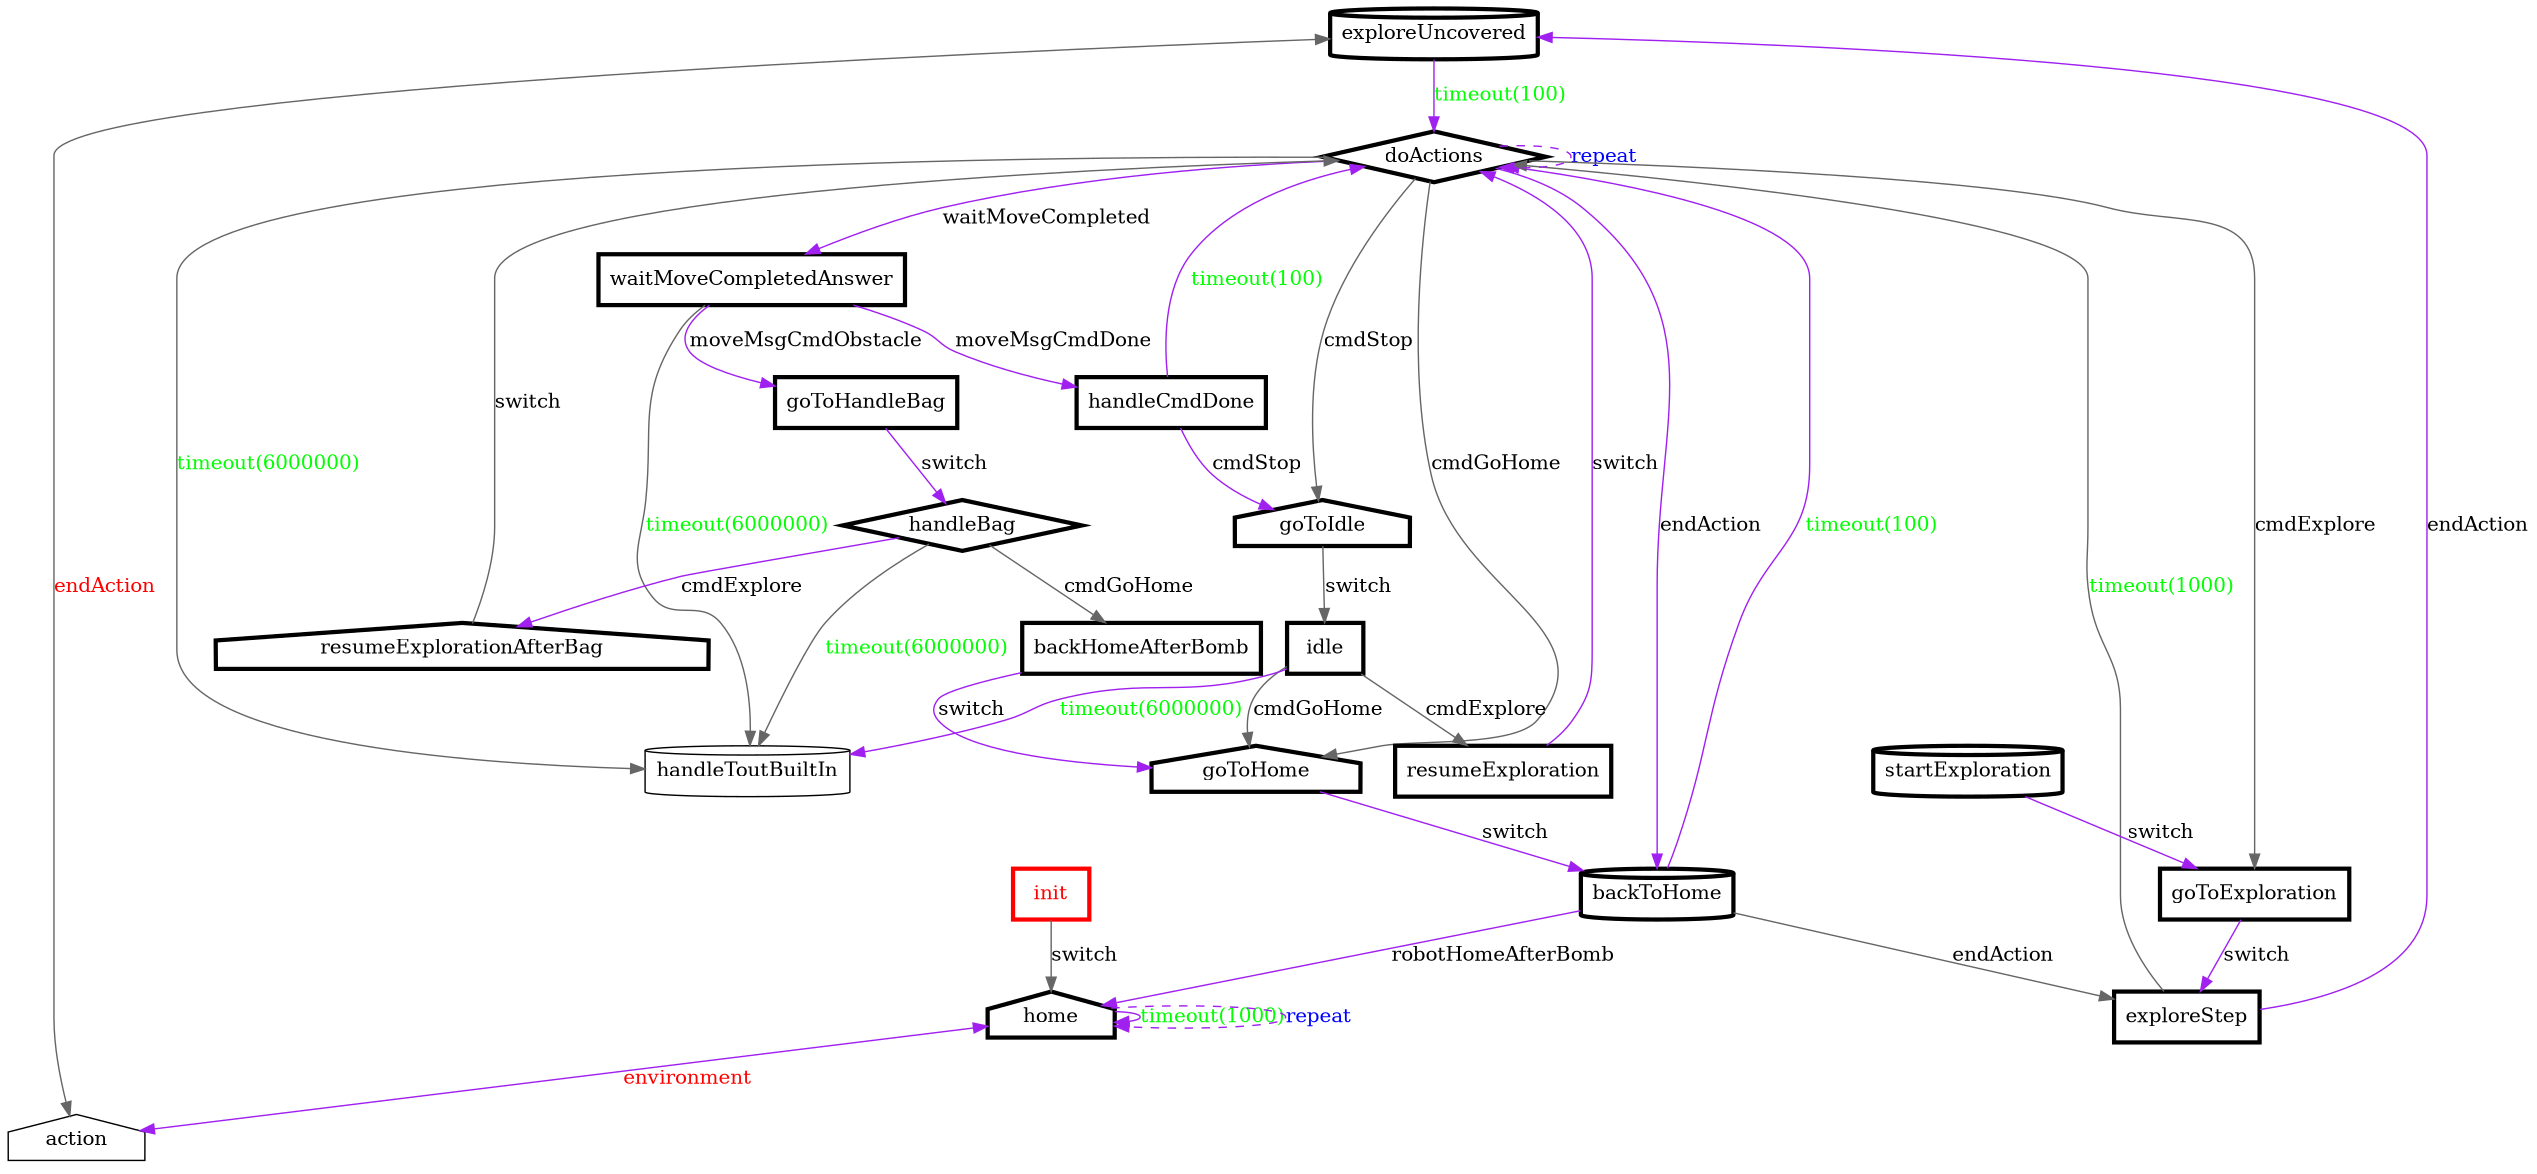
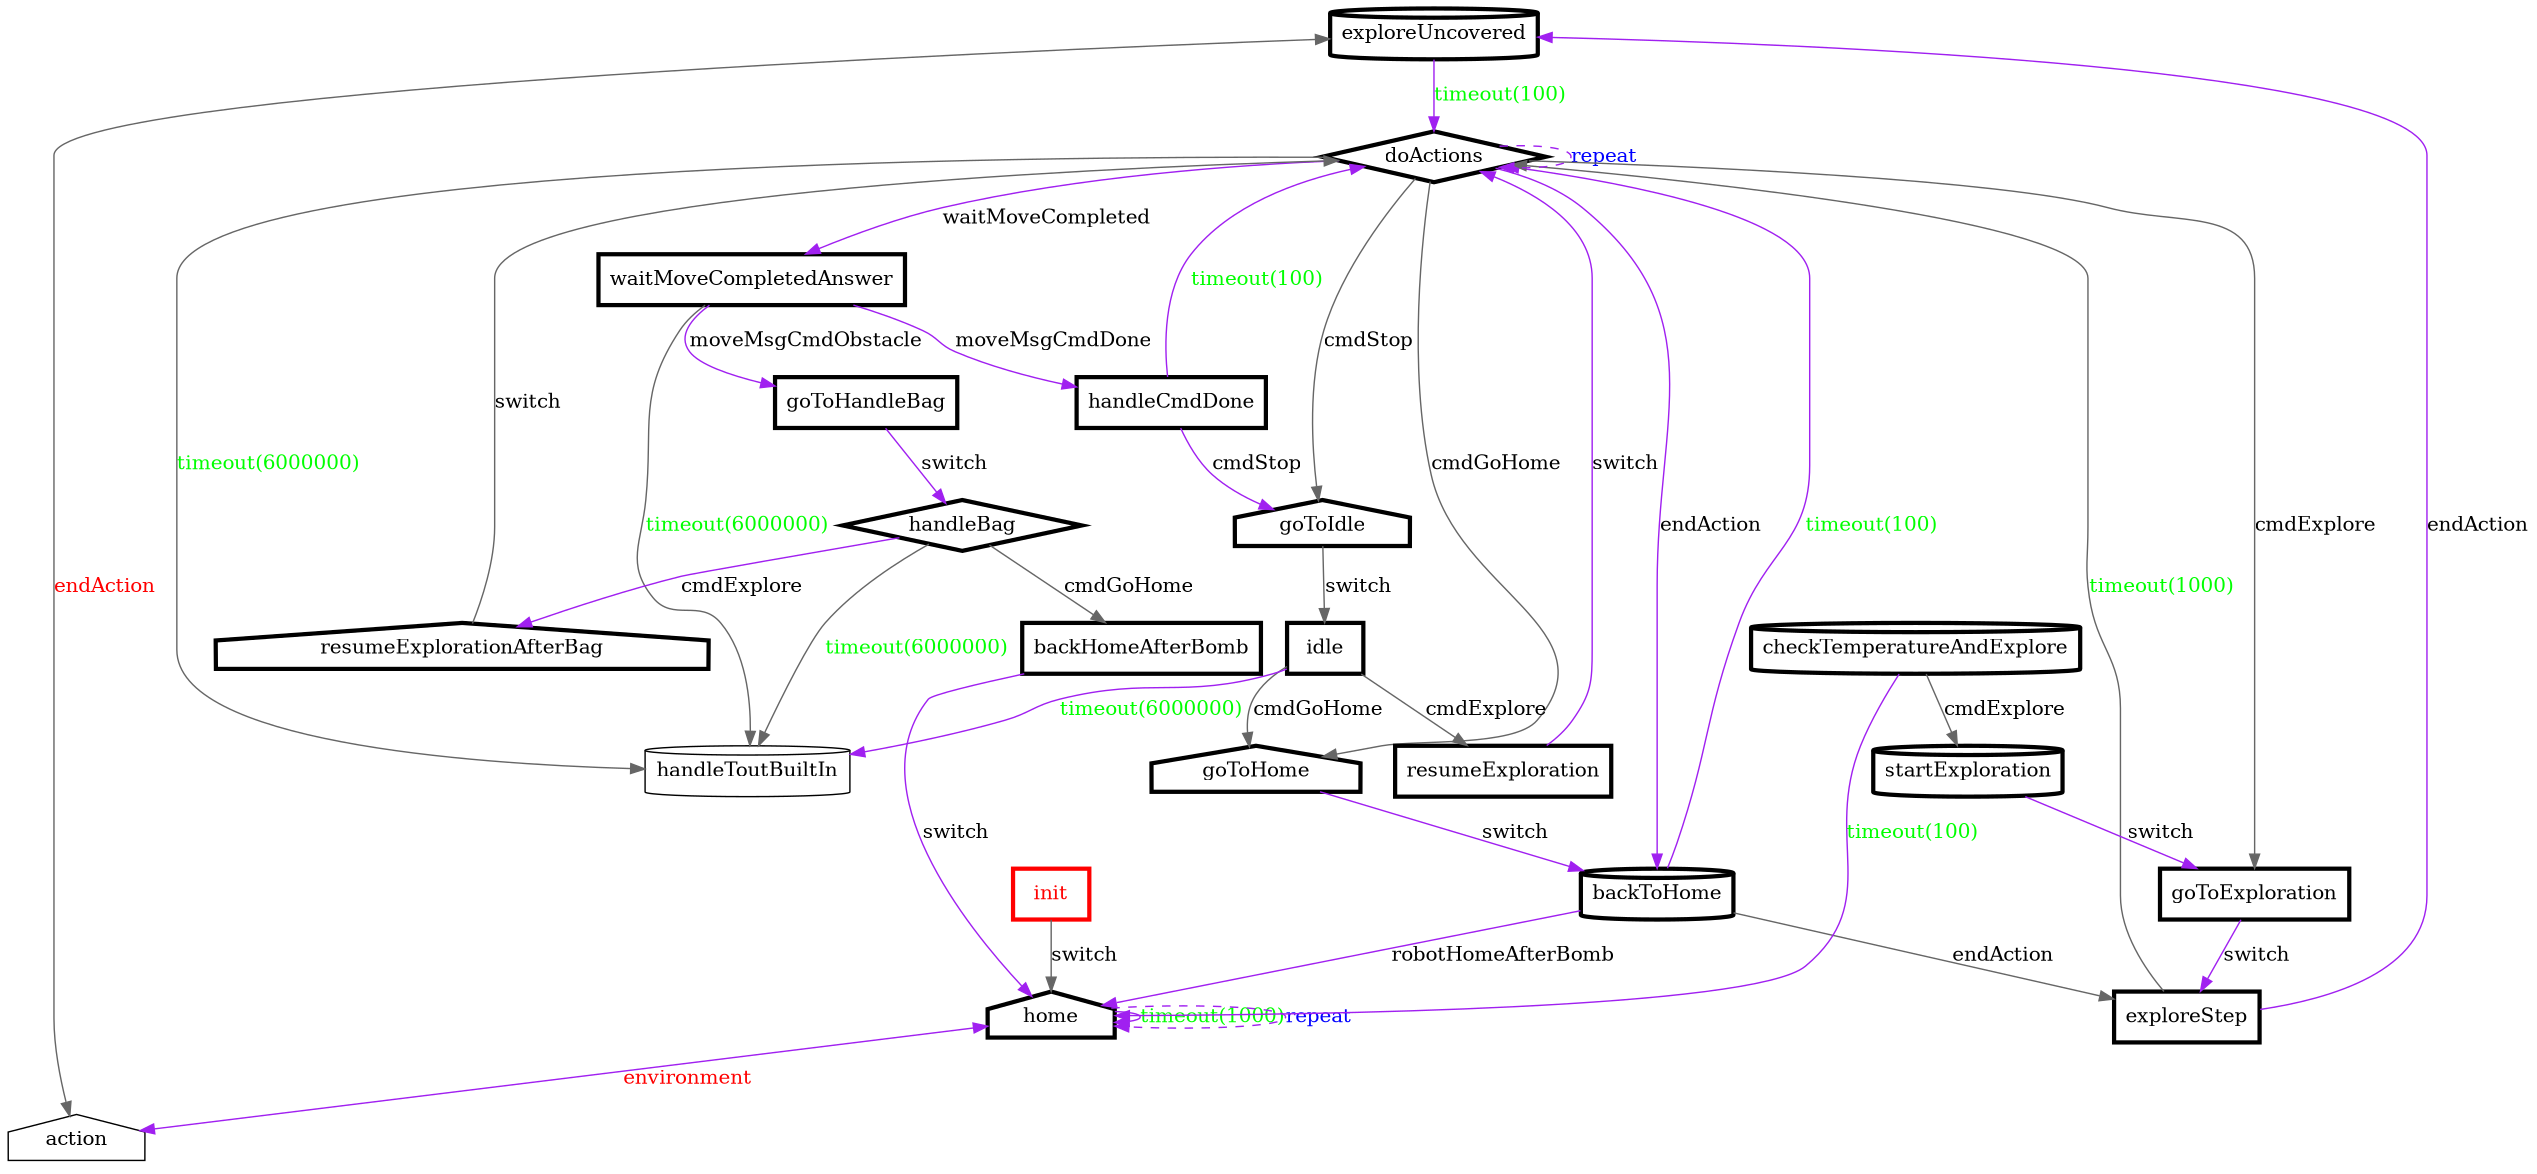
node "checkTemperatureAndExplore": added
edge "backHomeAfterBomb" -> "goToHome": now "backHomeAfterBomb" -> "home"
